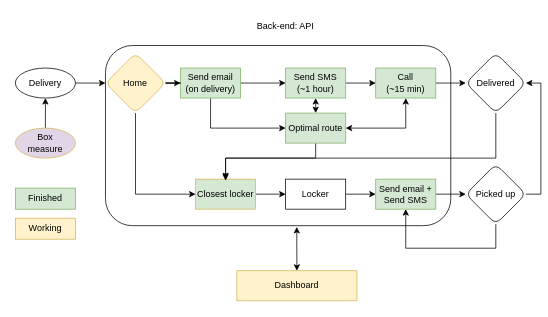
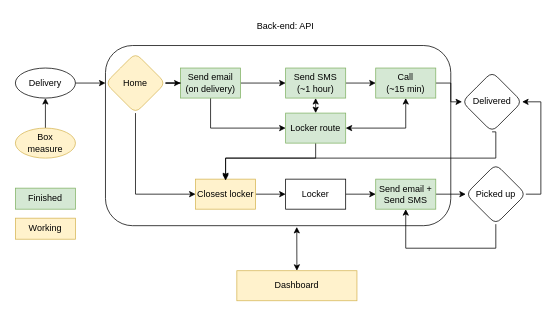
node "Delivered": moved (495, 83) -> (492, 102)
node "Optimal route": label "Optimal route" -> "Locker route"
node "Box measure": fillcolor #e1d5e7 -> #fff2cc
node "Closest locker": fillcolor #d5e8d4 -> #fff2cc
